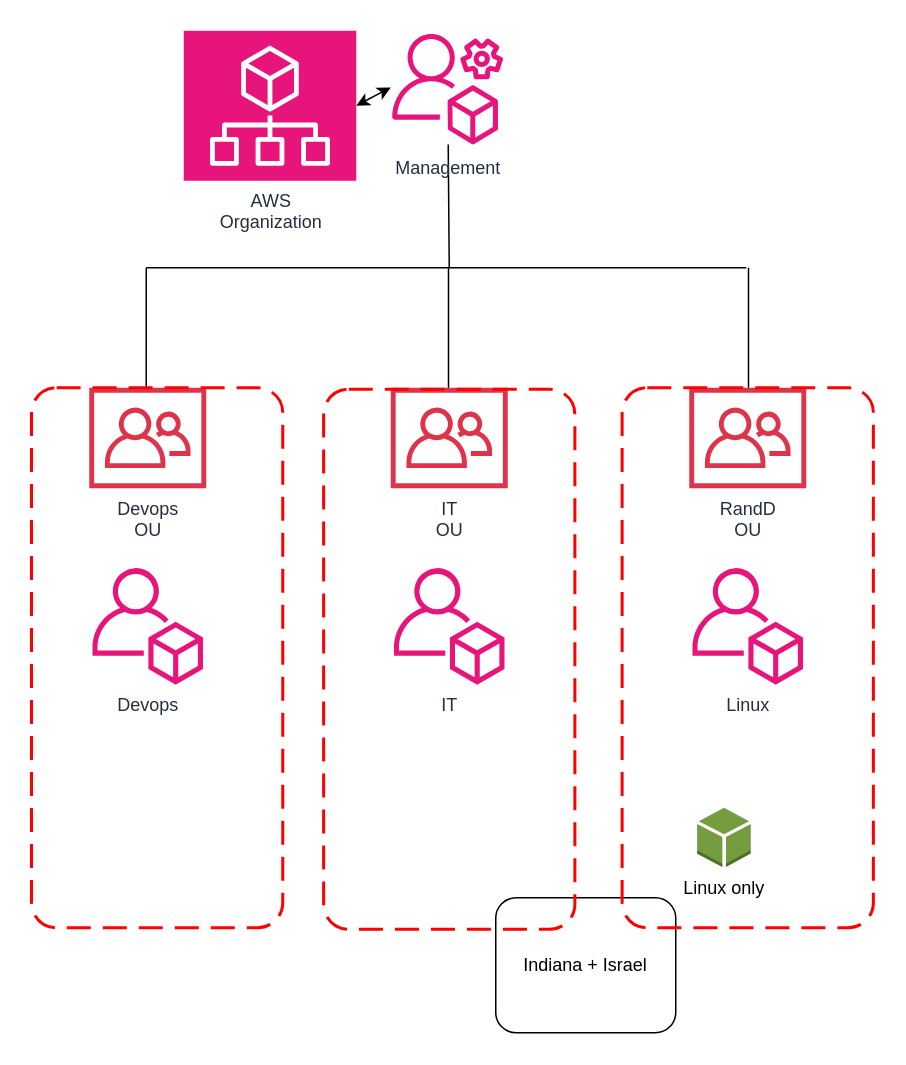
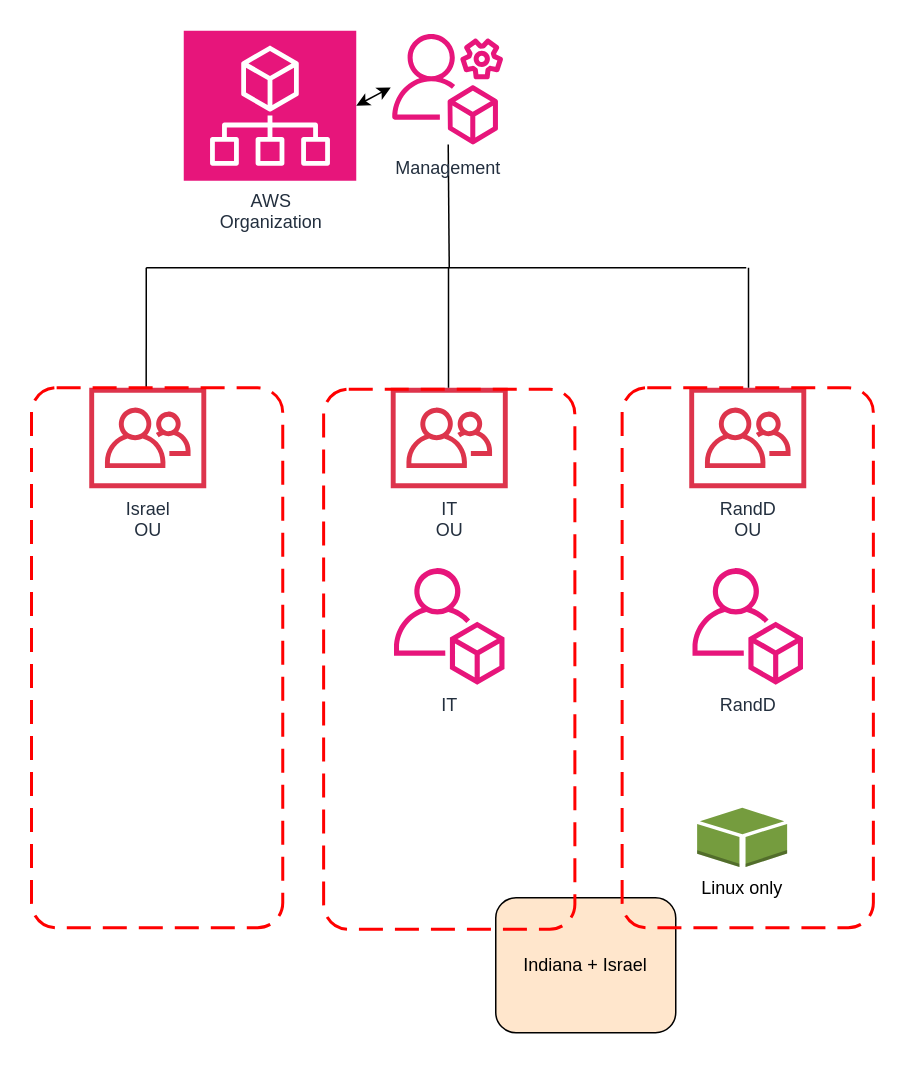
node "Devops OU": label "Devops OU" -> "Israel OU"
node "Devops": removed
node "Linux": label "Linux" -> "RandD"
node "Linux only": size 54x59 -> 90x59
node "Indiana + Israel": fillcolor #ffffff -> #ffe6cc
